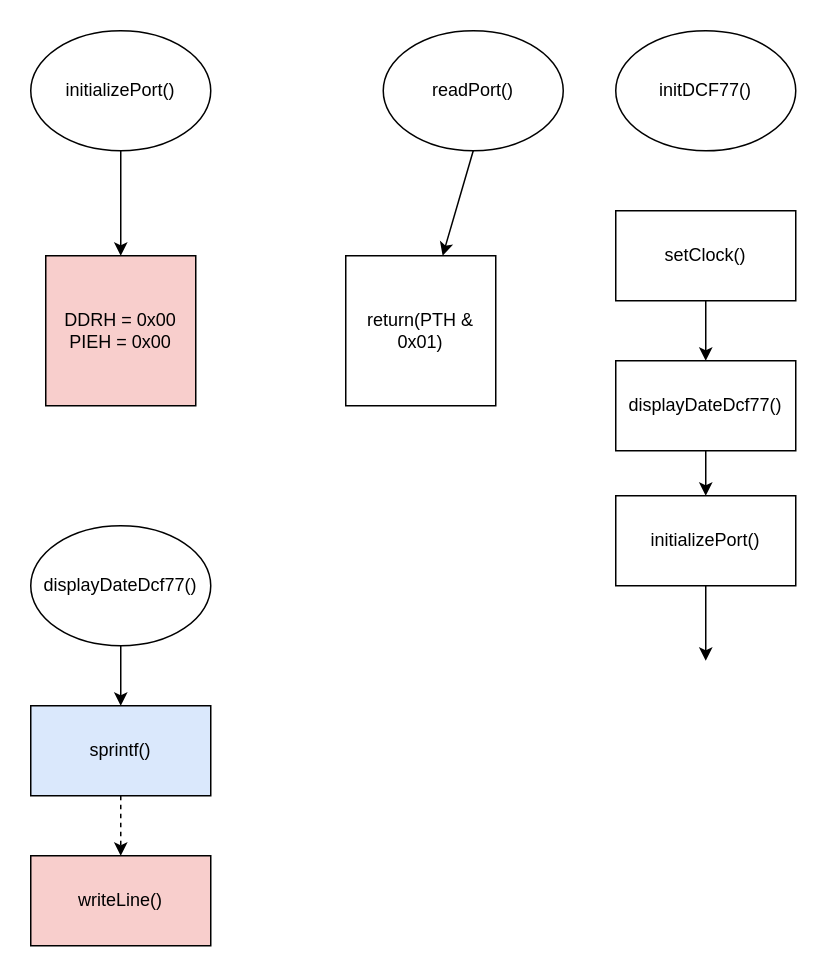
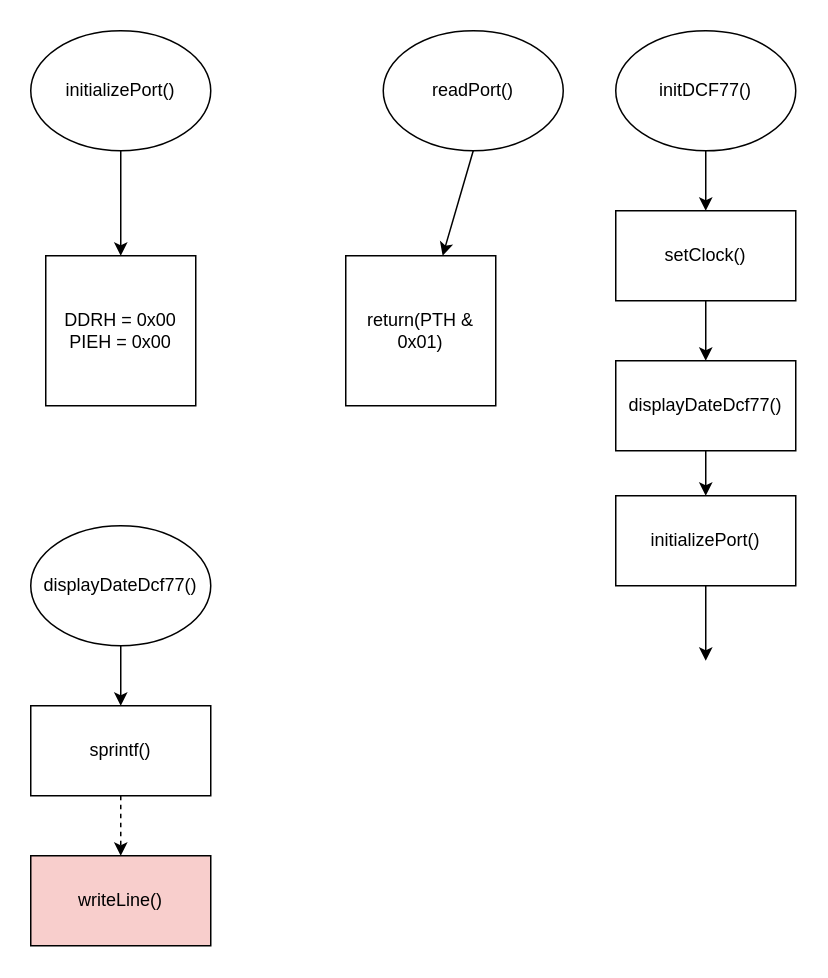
edge "initDCF77()" -> "setClock()": added
node "DDRH = 0x00 PIEH = 0x00": fillcolor #f8cecc -> #ffffff
node "sprintf()": fillcolor #dae8fc -> #ffffff
